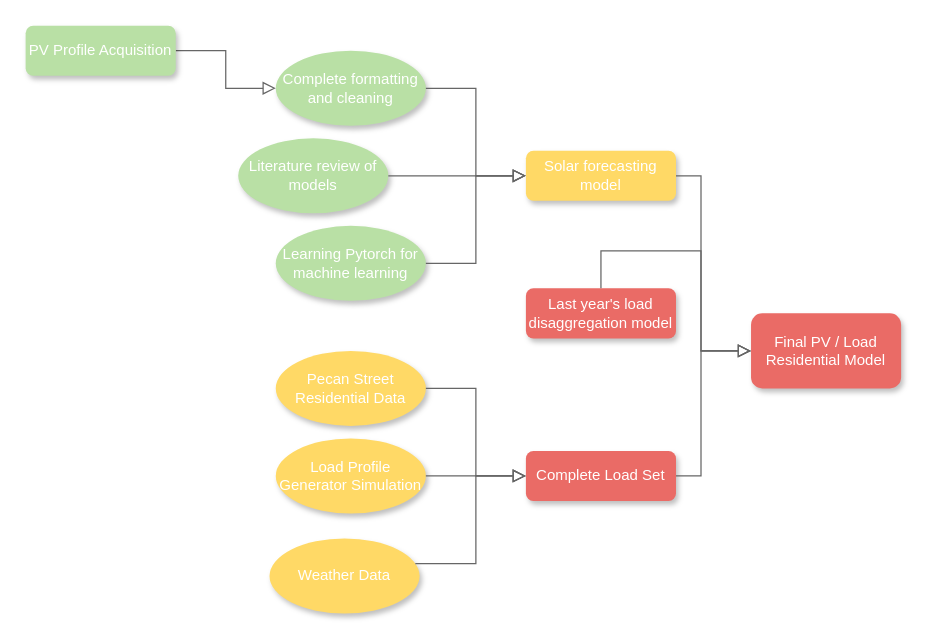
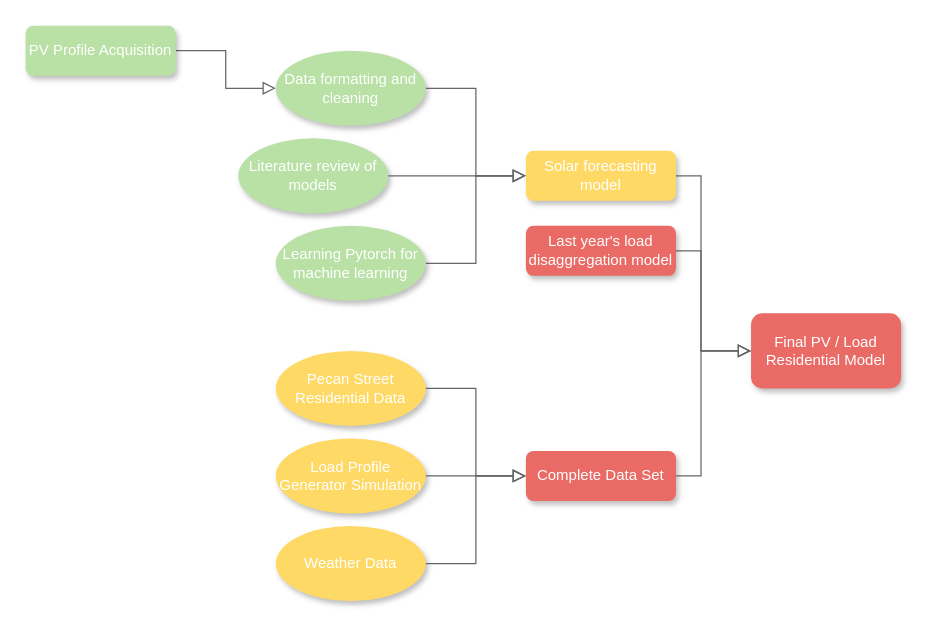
node "Complete formatting and cleaning": label "Complete formatting and cleaning" -> "Data formatting and cleaning"
node "Last year's load disaggregation model": moved (601, 313) -> (601, 251)
node "Complete Load Set": label "Complete Load Set" -> "Complete Data Set"
node "Weather Data": moved (344, 576) -> (351, 563)
